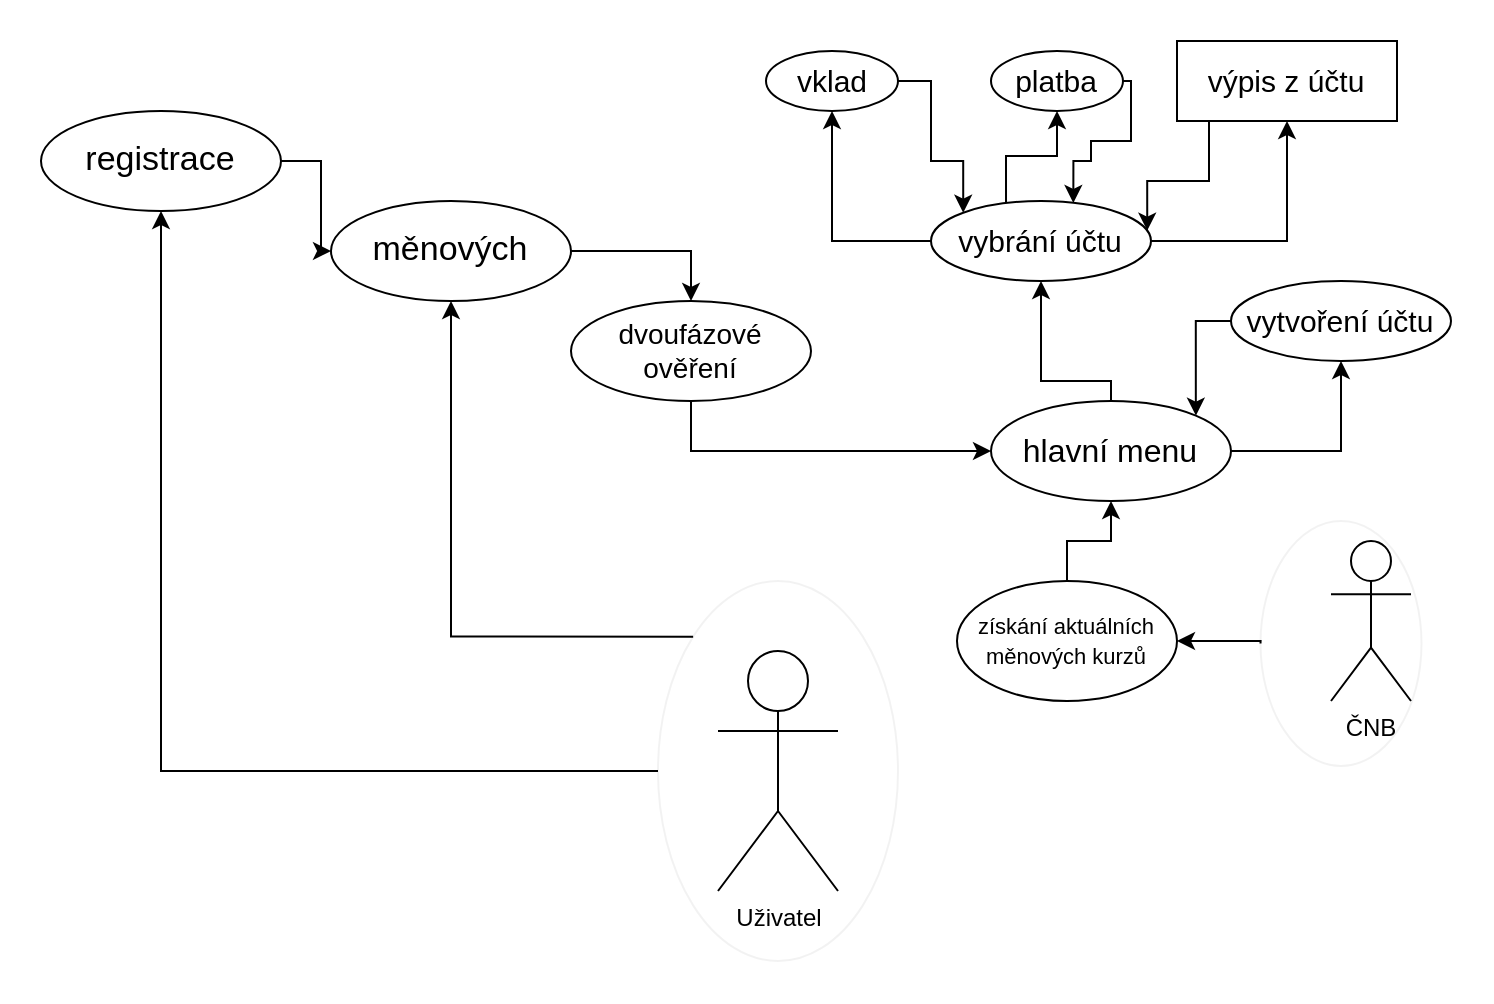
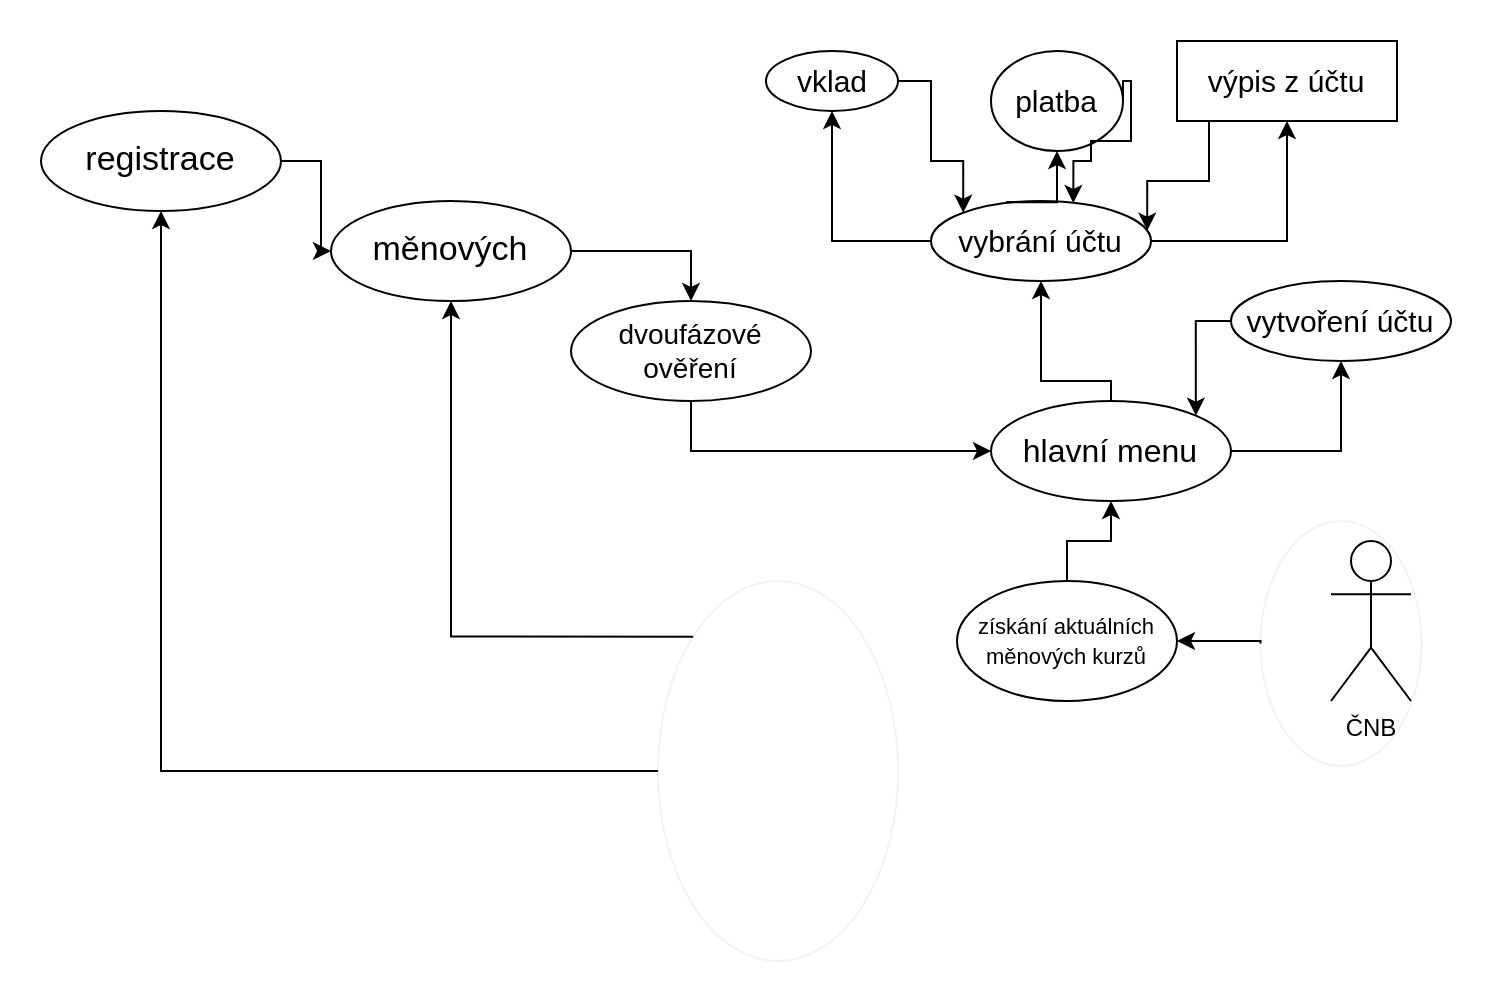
node "platba": size 132x60 -> 132x100
node "Uživatel": removed
